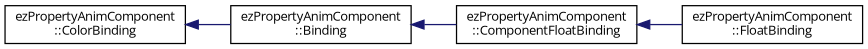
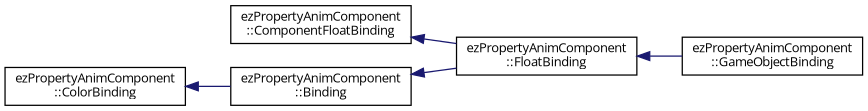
edge "ezPropertyAnimComponent ::ComponentFloatBinding" -> "ezPropertyAnimComponent ::Binding": now "ezPropertyAnimComponent ::FloatBinding" -> "ezPropertyAnimComponent ::Binding"
node "ezPropertyAnimComponent ::GameObjectBinding": added
